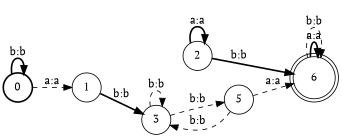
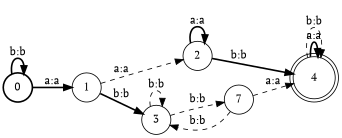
edge "1" -> "2": added, label "a:a"
node "6": label "6" -> "4"
edge "0" -> "1": style dashed -> bold
node "5": label "5" -> "7"
